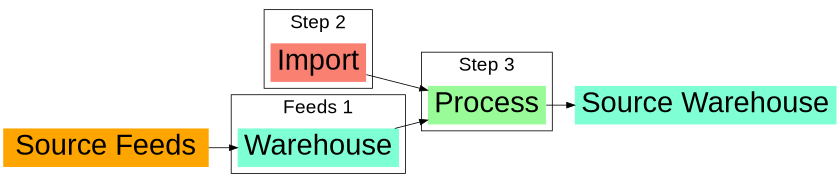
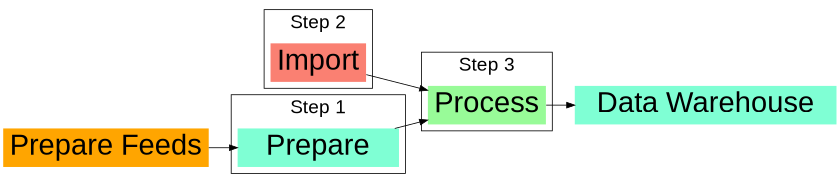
node "Source Warehouse": label "Source Warehouse" -> "Data Warehouse"
cluster "Feeds 1": label "Feeds 1" -> "Step 1"
node "Source Feeds": label "Source Feeds" -> "Prepare Feeds"
node "Warehouse": label "Warehouse" -> "Prepare"
